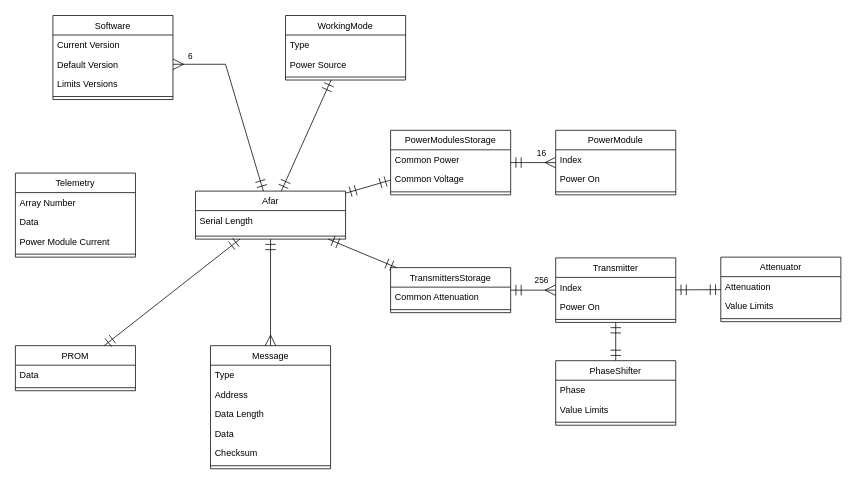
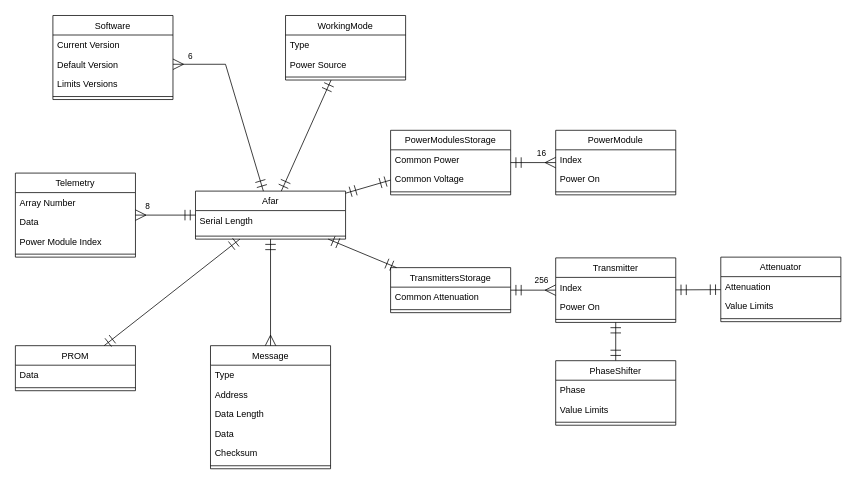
edge "Telemetry" -- "Afar": added, label "8"
node "Power Module Current": label "Power Module Current" -> "Power Module Index"
